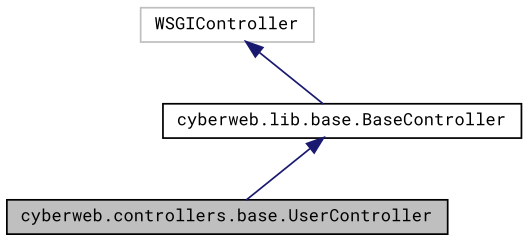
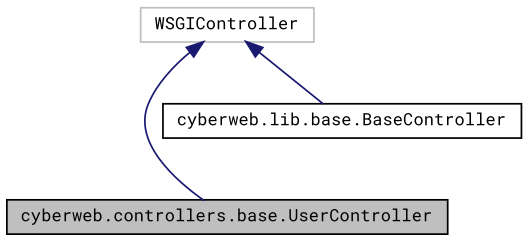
edge "cyberweb.controllers.base.UserController" -> "cyberweb.lib.base.BaseController": now "cyberweb.controllers.base.UserController" -> "WSGIController"
